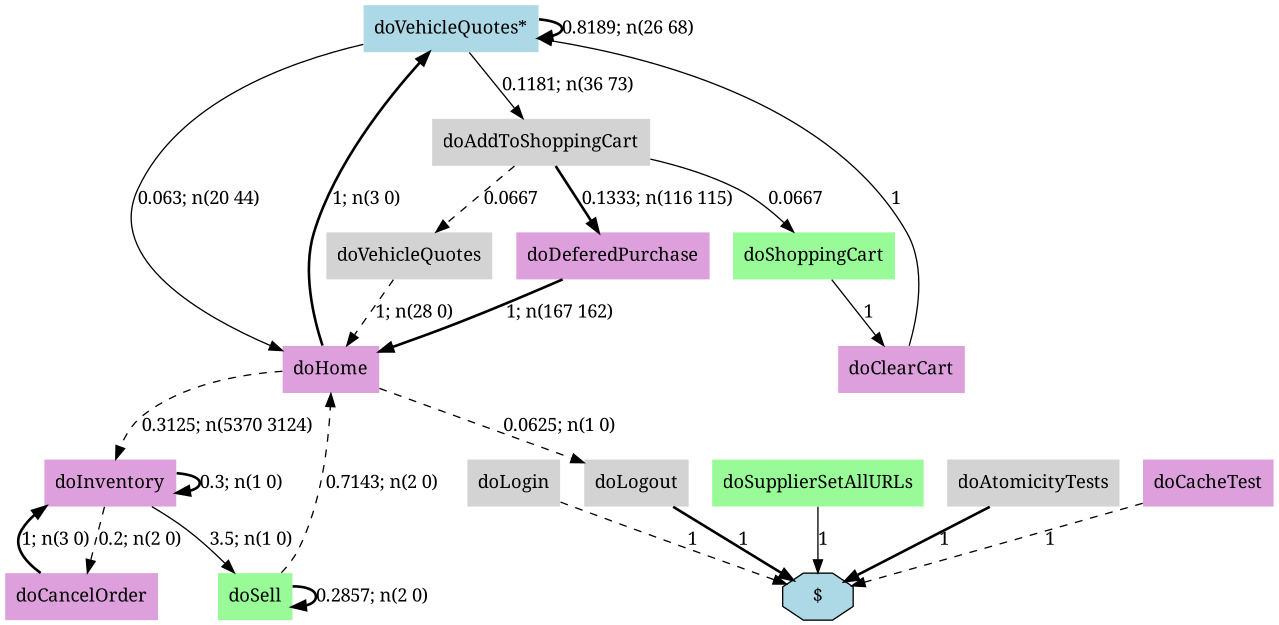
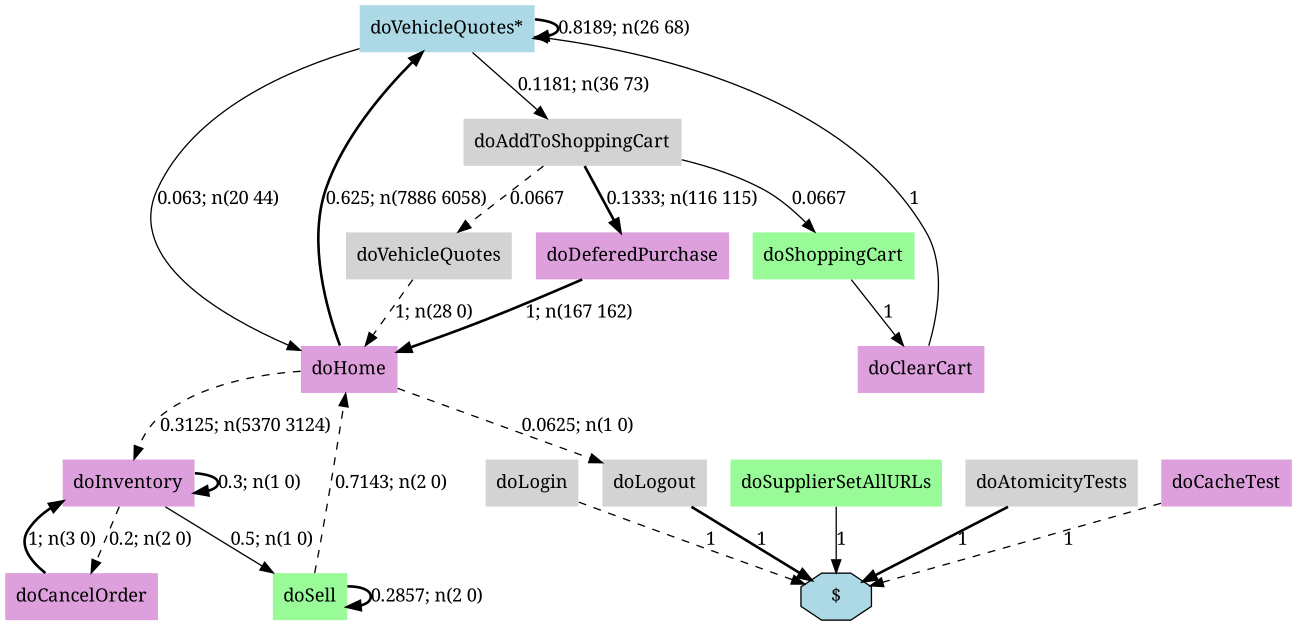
edge "doHome" -> "doVehicleQuotes*": label "1; n(3 0)" -> "0.625; n(7886 6058)"
edge "doInventory" -> "doSell": label "3.5; n(1 0)" -> "0.5; n(1 0)"
